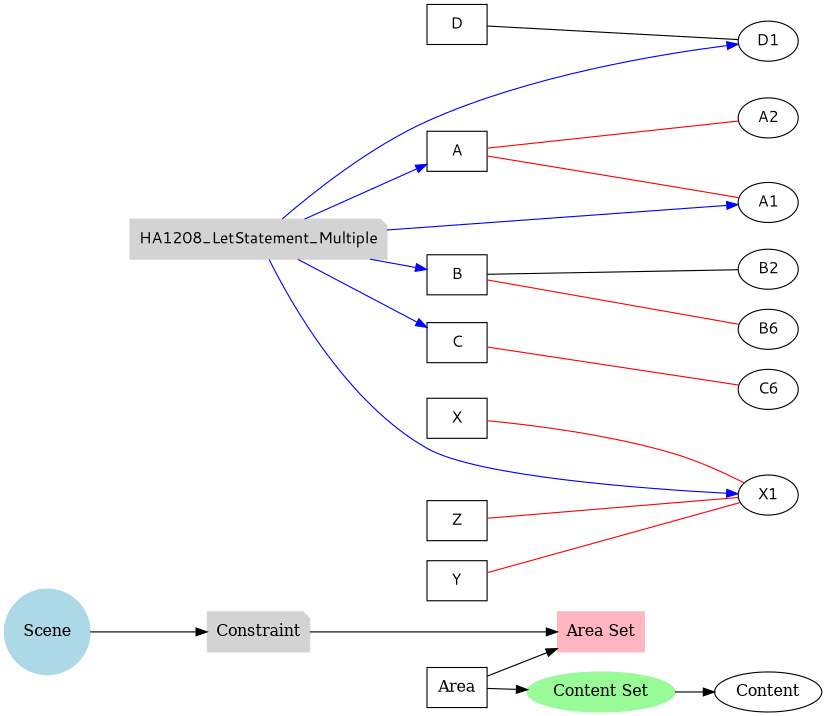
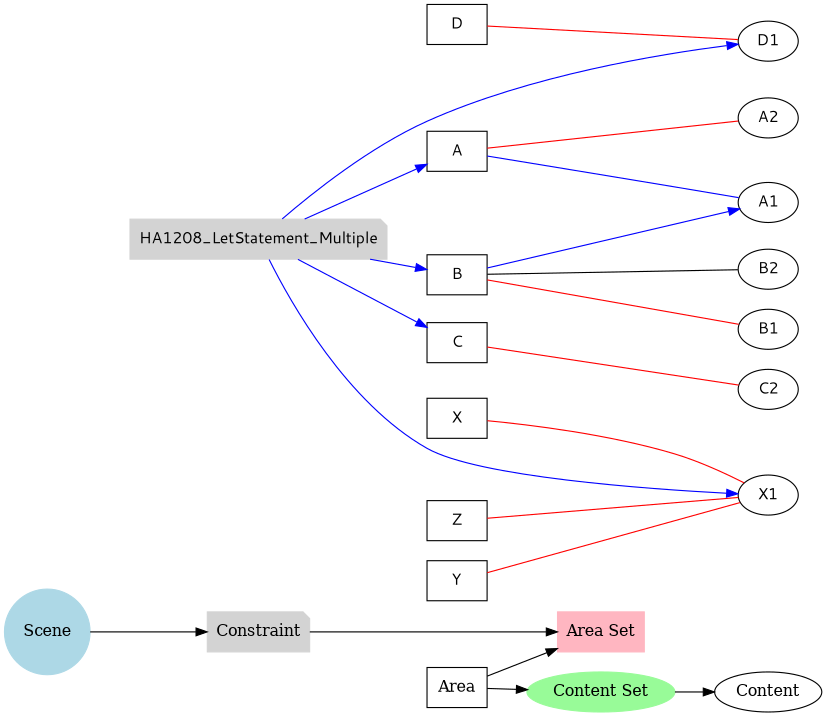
edge "D" -- "D1": color black -> red
edge "A" -- "A1": color red -> blue
edge "HA1208_LetStatement_Multiple" -> "A1": now "B" -> "A1"
node "B6": label "B6" -> "B1"
node "C6": label "C6" -> "C2"
